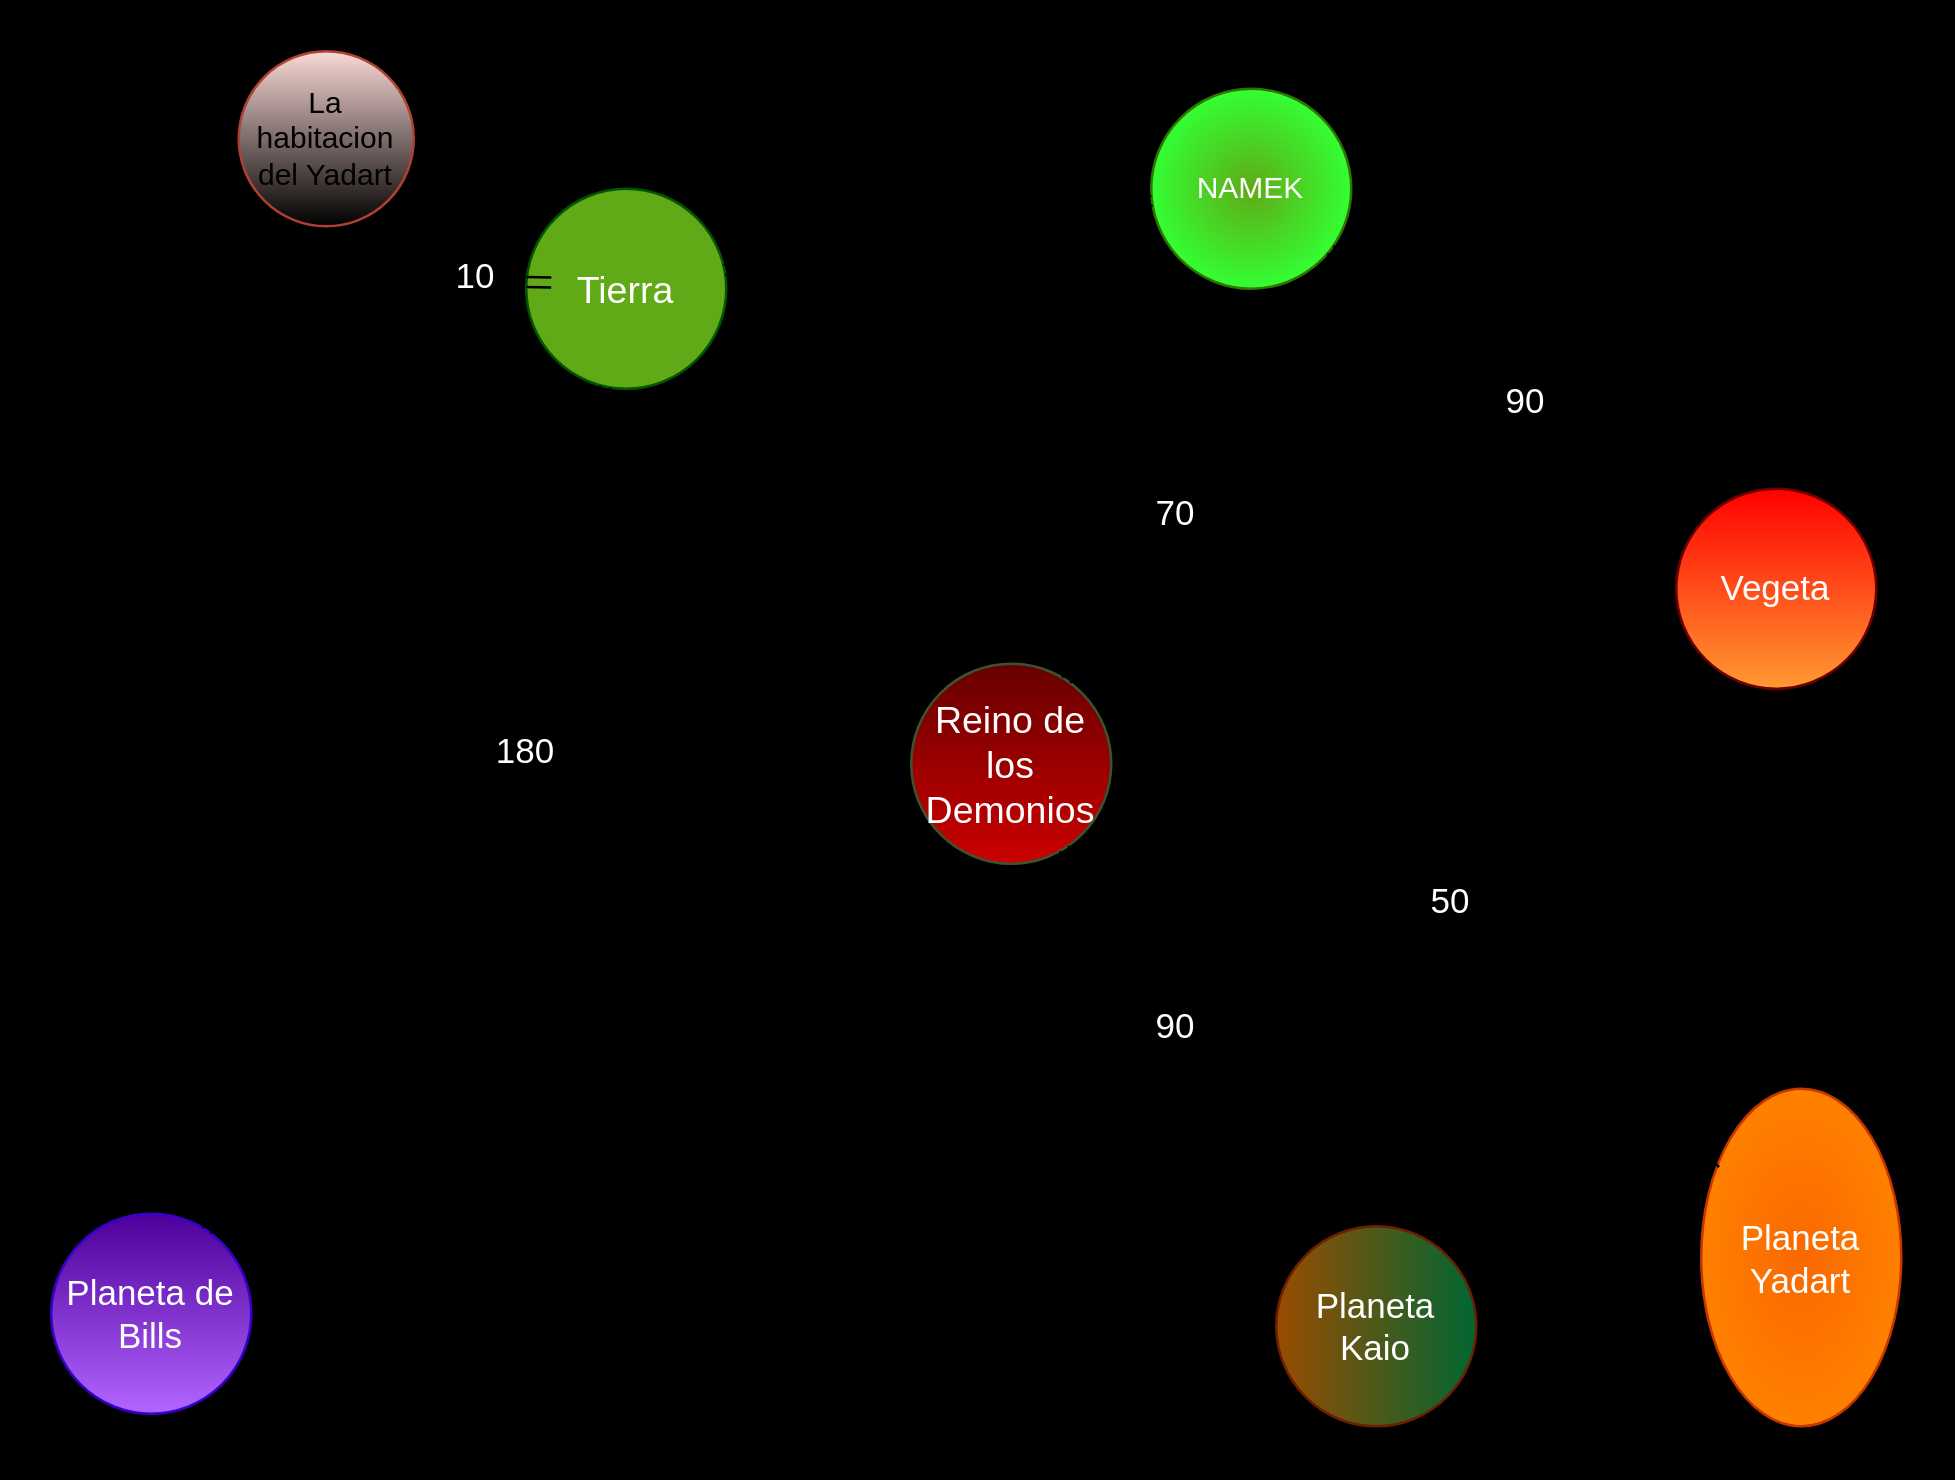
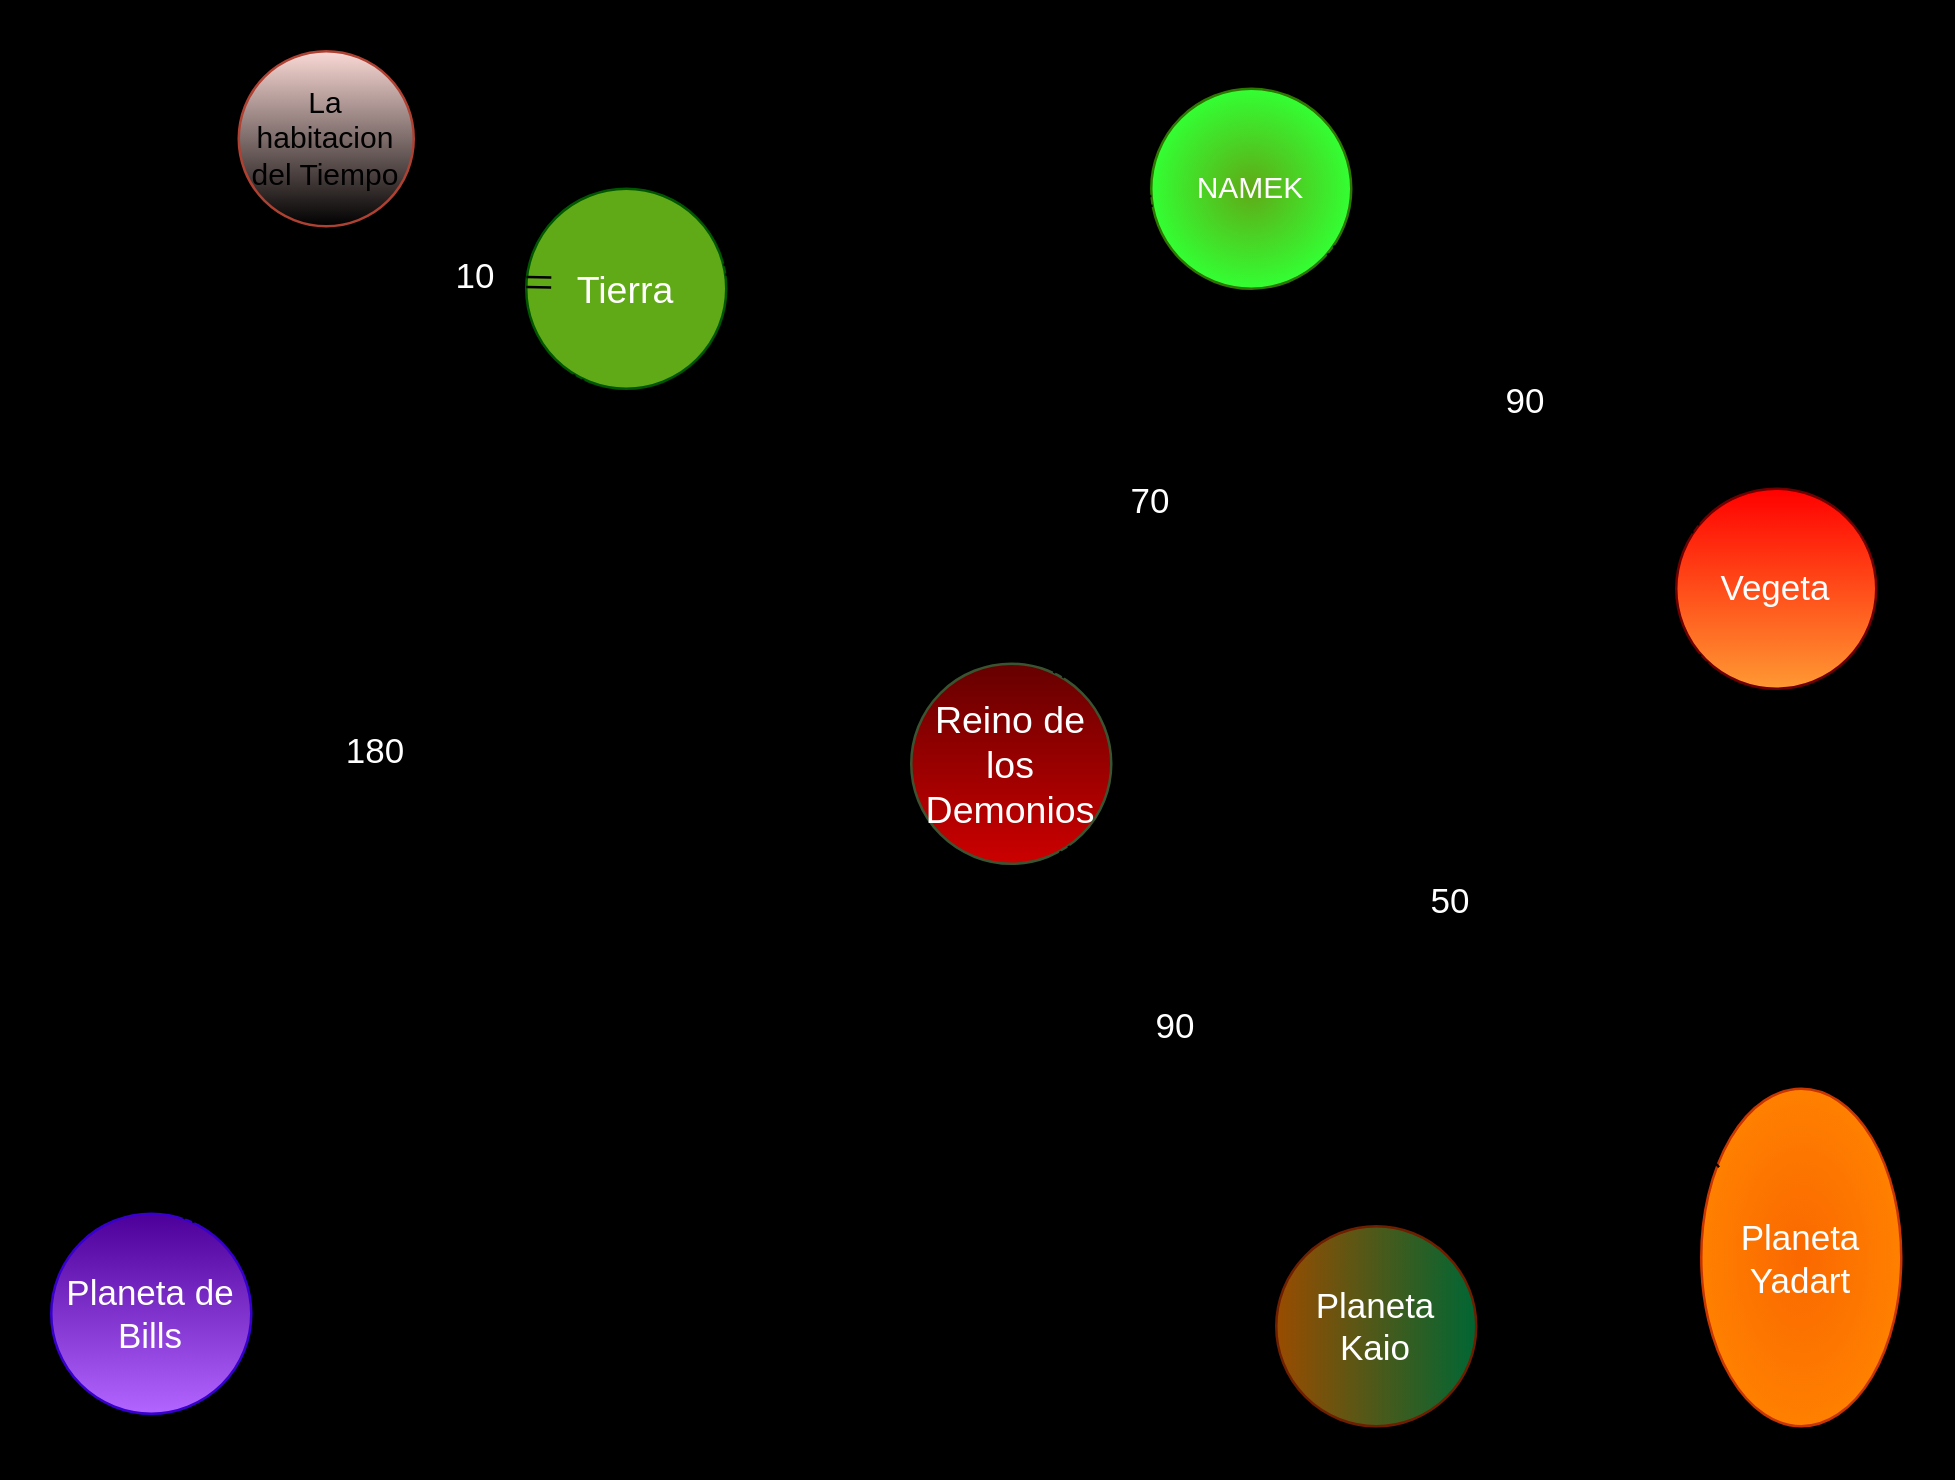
node "La habitacion del Yadart": label "La habitacion del Yadart" -> "La habitacion del Tiempo"
node "70": moved (1176, 514) -> (1151, 501)
node "180": moved (526, 751) -> (376, 751)
